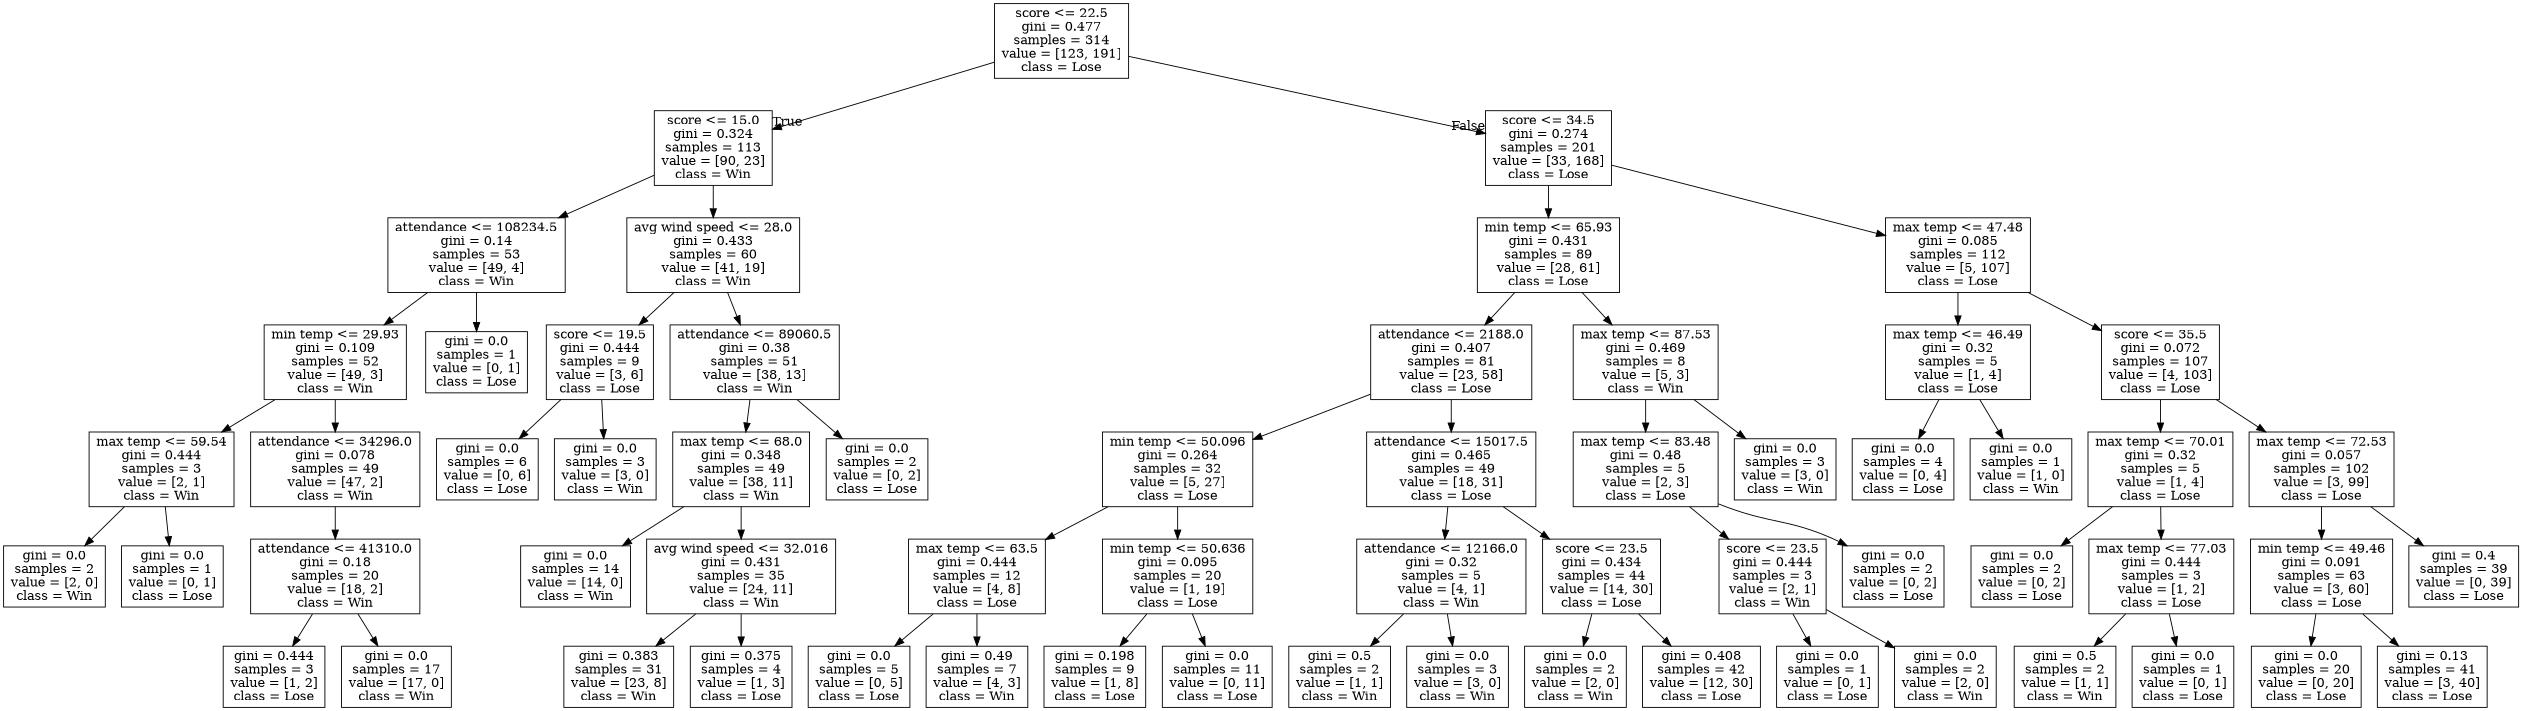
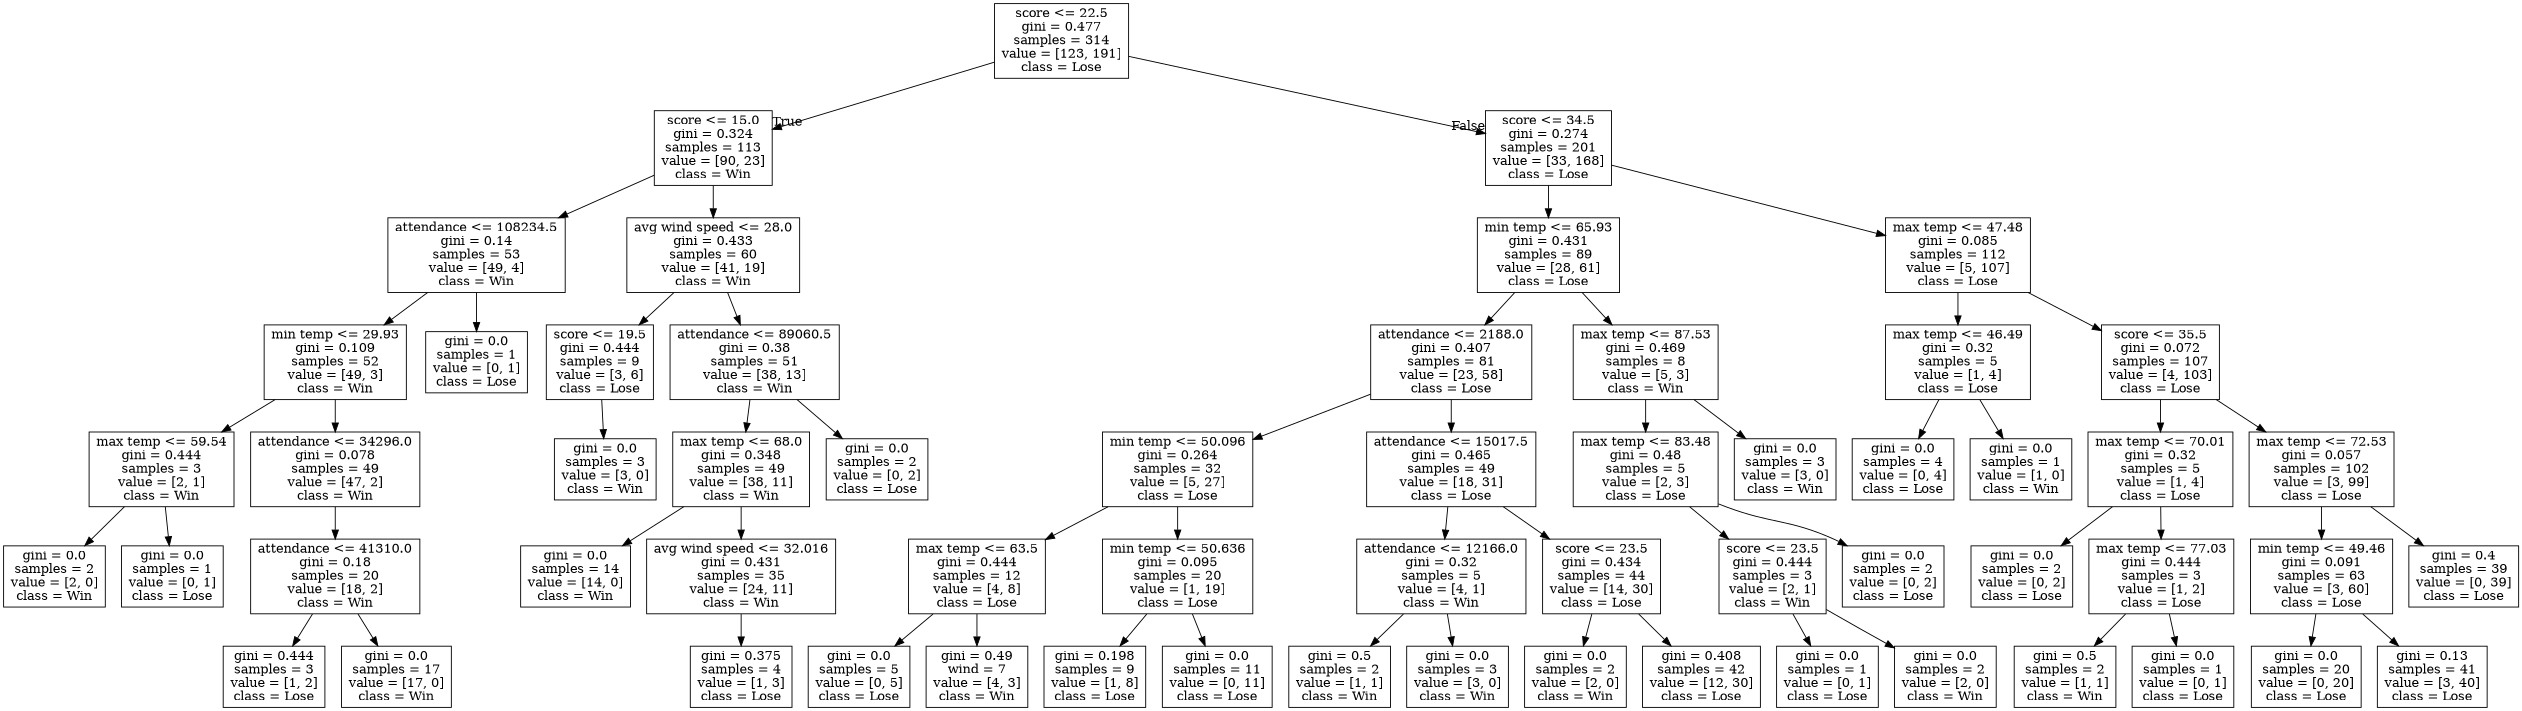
node "gini = 0.0 samples = 6 value = [0, 6] class = Lose": removed
node "gini = 0.383 samples = 31 value = [23, 8] class = Win": removed
node "gini = 0.49 samples = 7 value = [4, 3] class = Win": label "gini = 0.49 samples = 7 value = [4, 3] class = Win" -> "gini = 0.49 wind = 7 value = [4, 3] class = Win"
